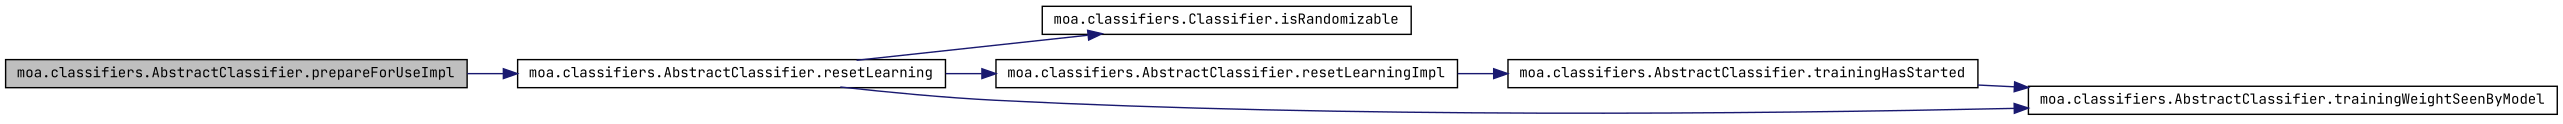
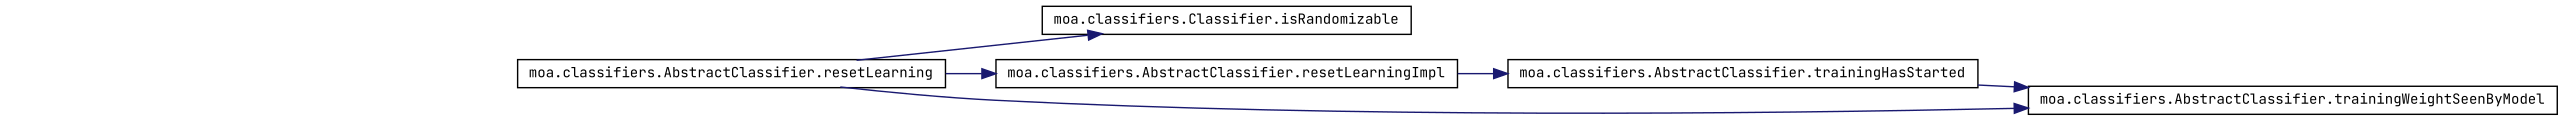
node "moa.classifiers.AbstractClassifier.prepareForUseImpl": removed
